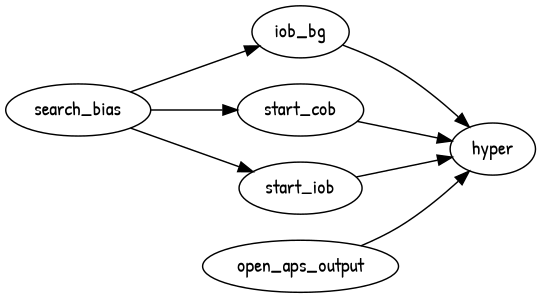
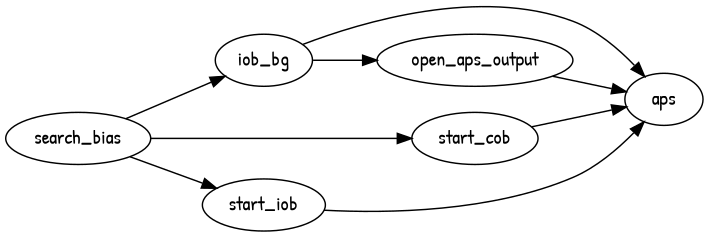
edge "iob_bg" -> "open_aps_output": added
node "hyper": label "hyper" -> "aps"
